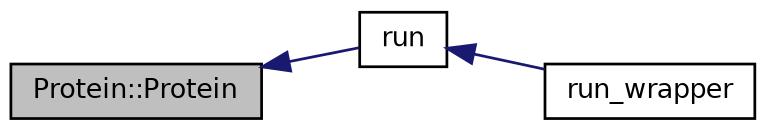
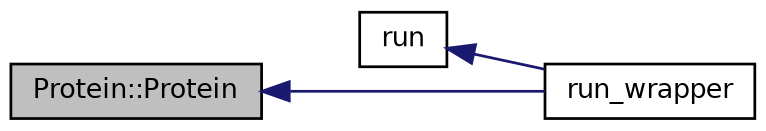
edge "run" -> "Protein::Protein": now "run_wrapper" -> "Protein::Protein"
